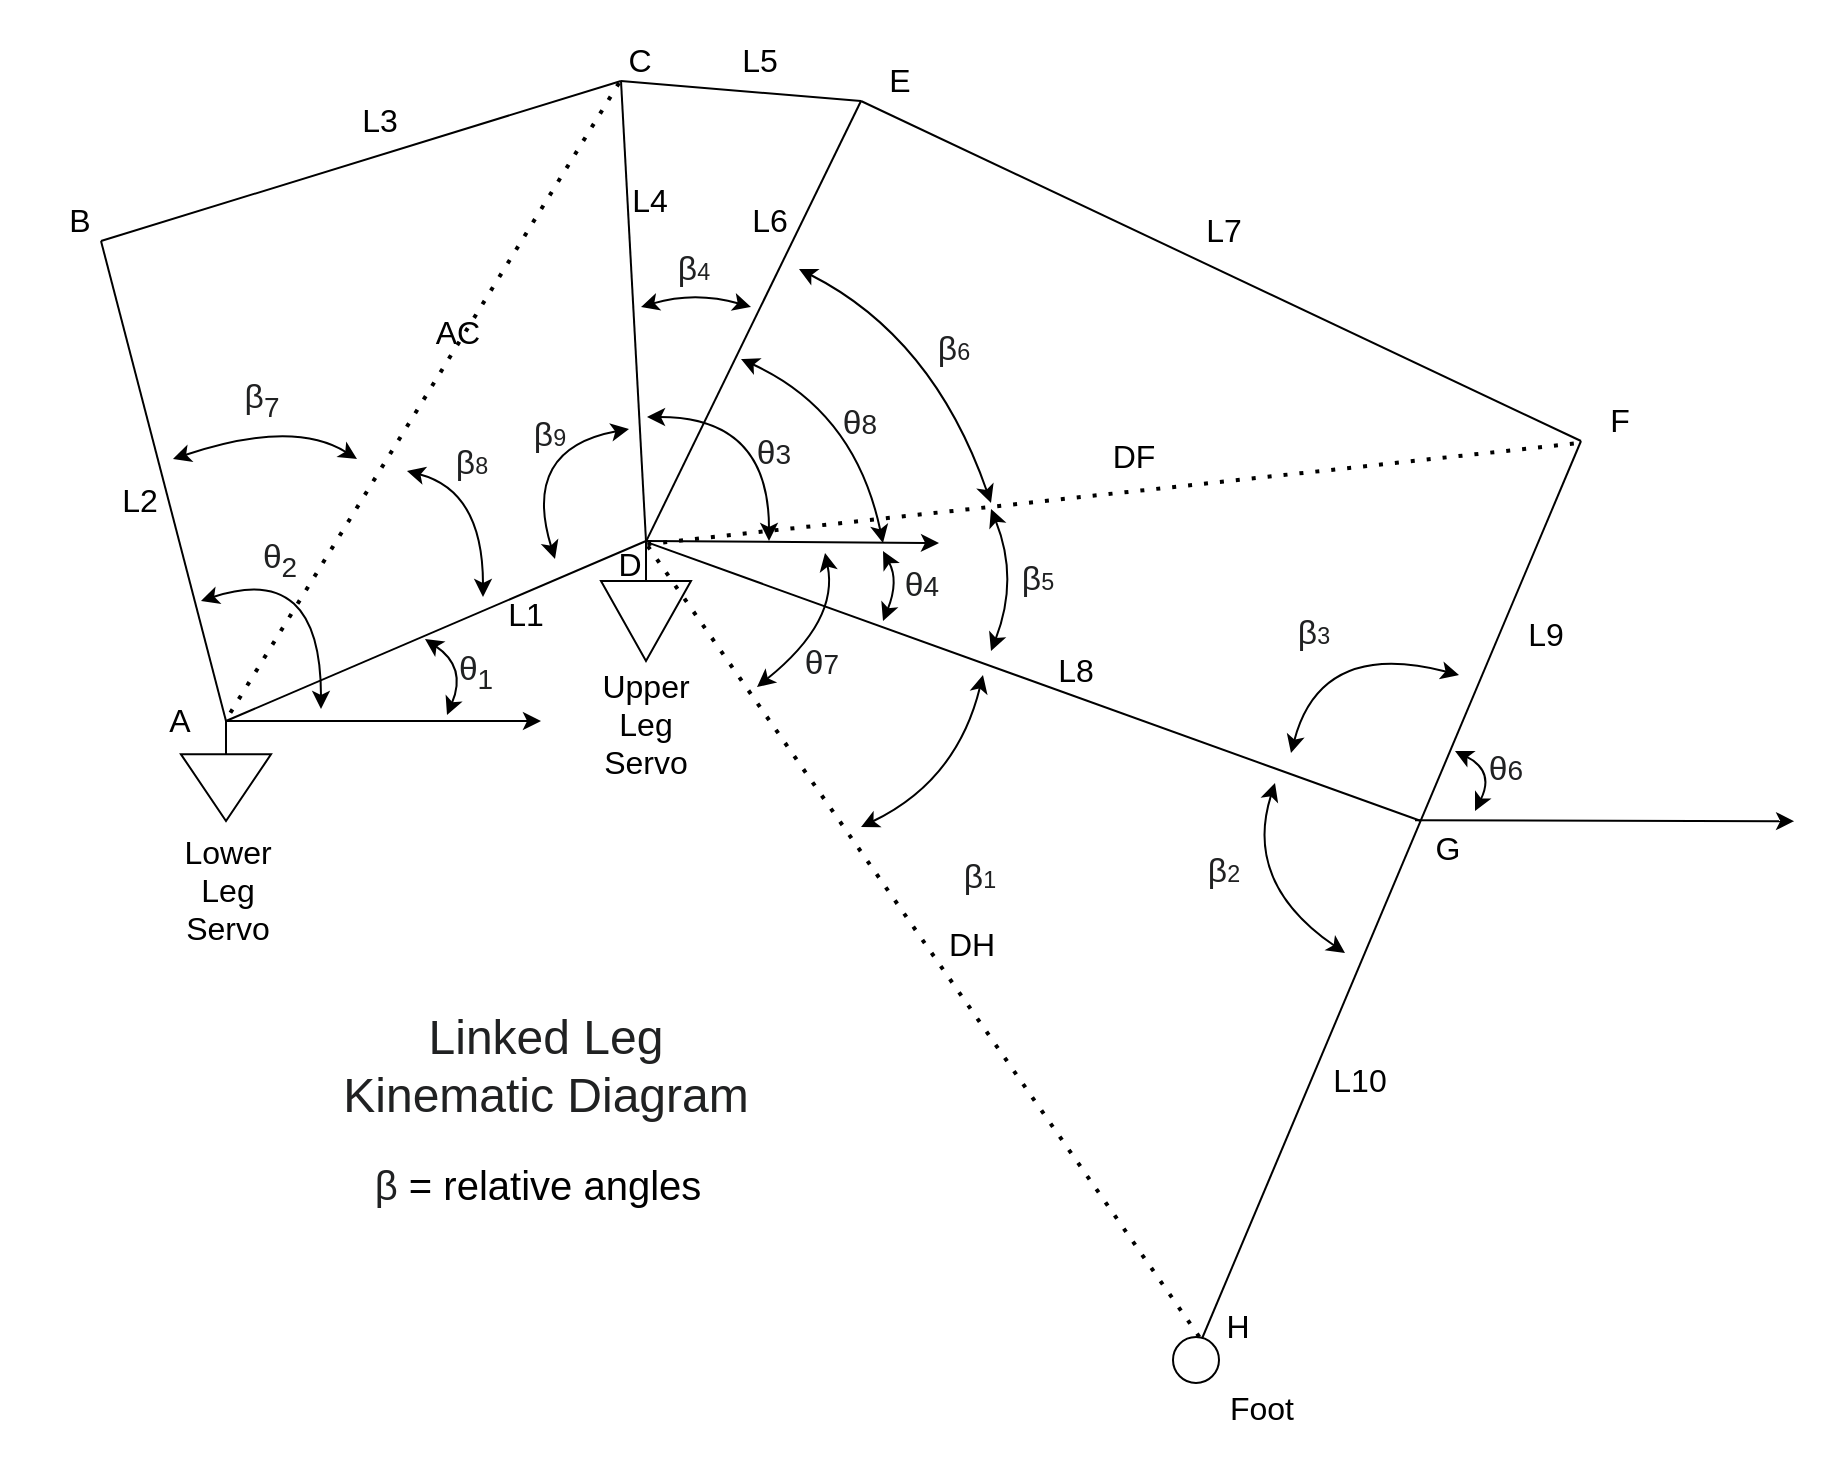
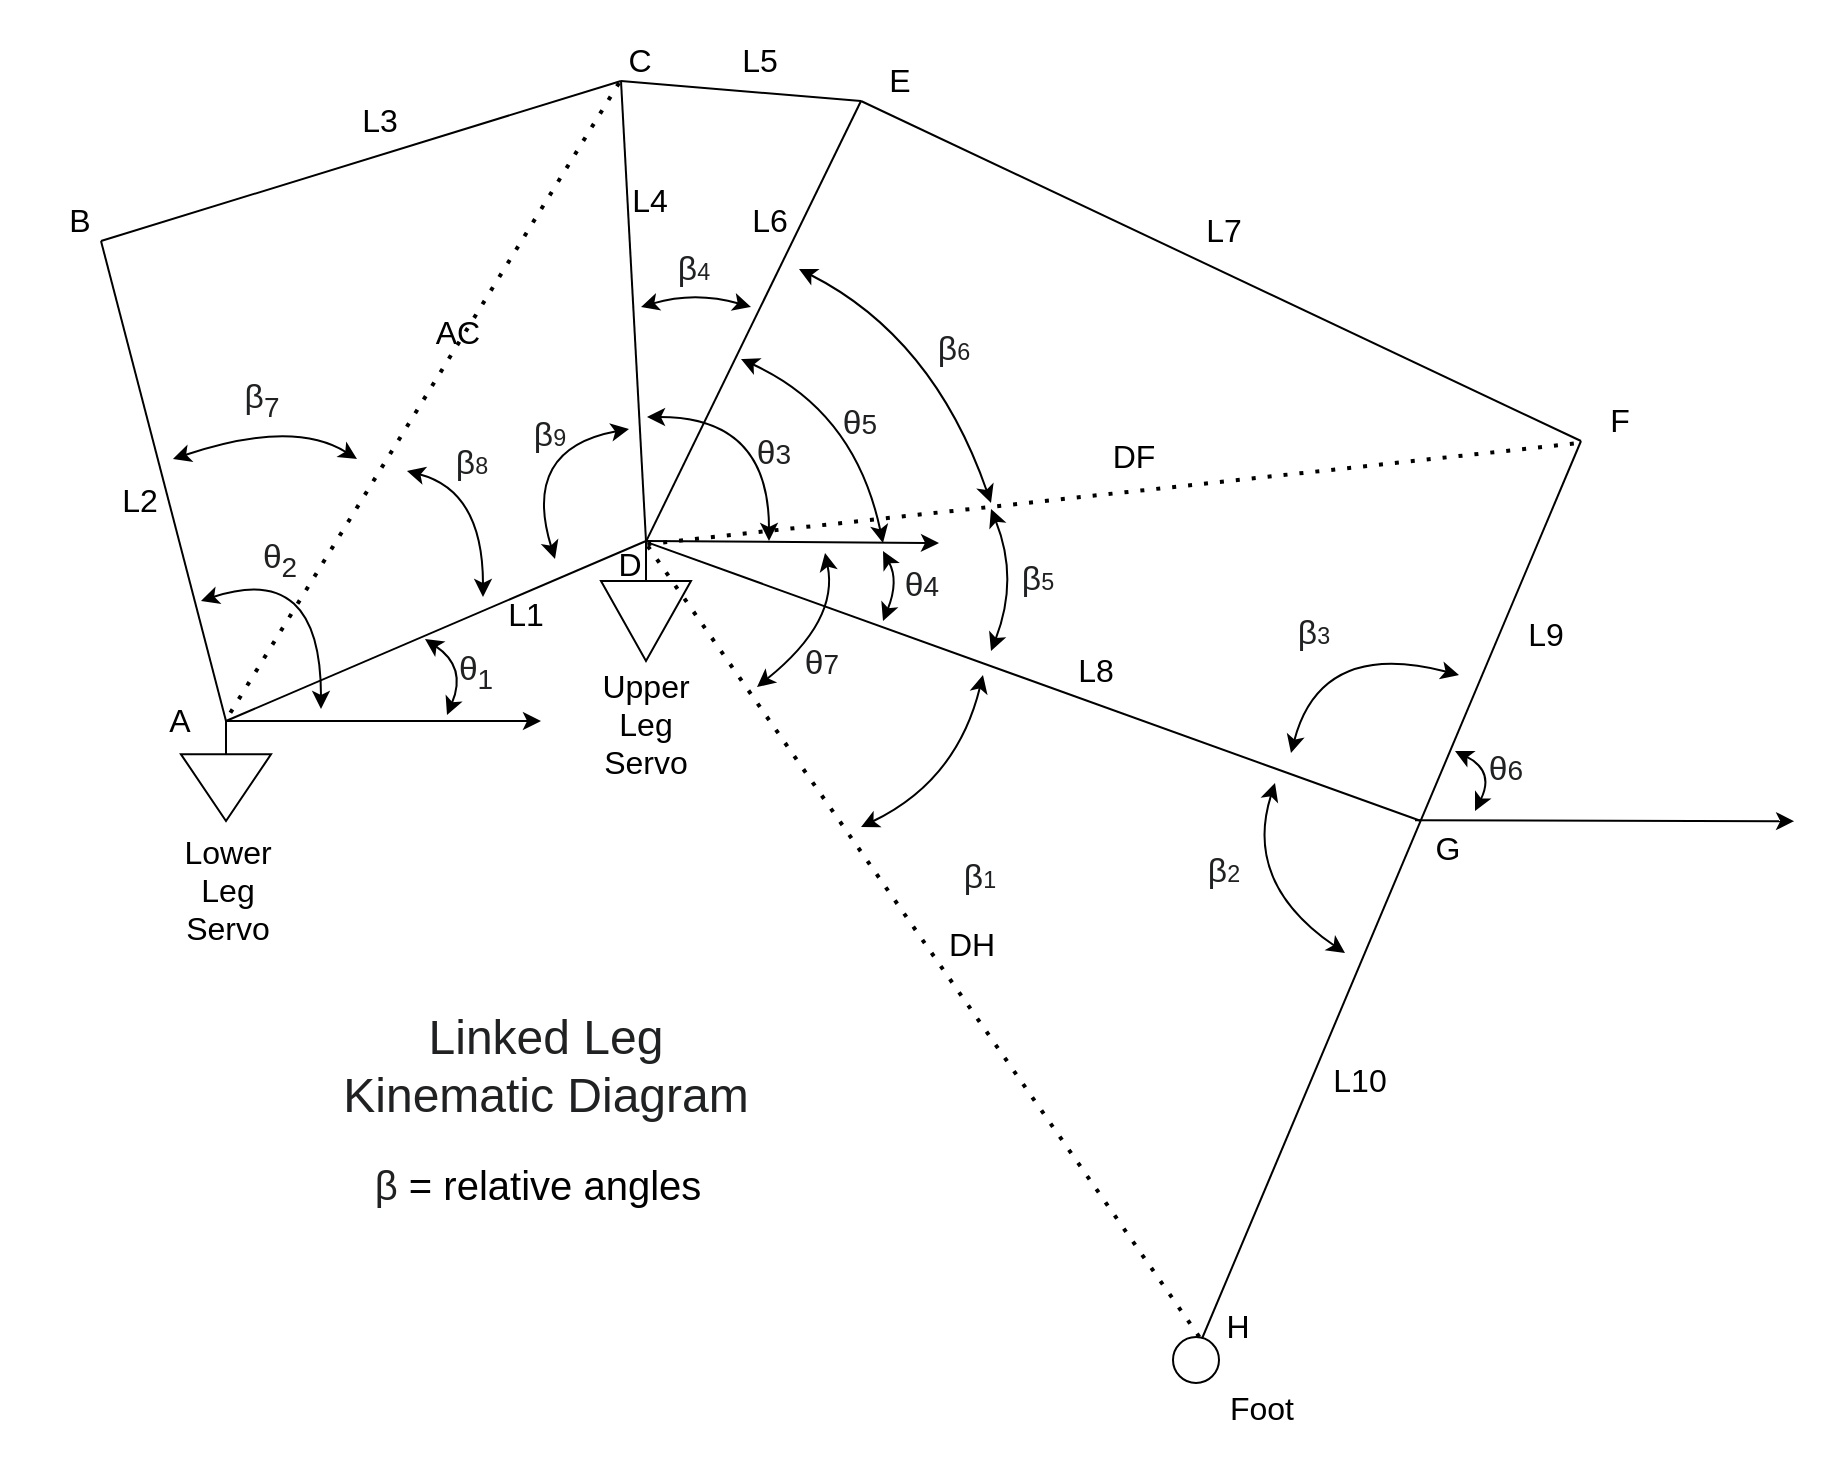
node "θ8": label "θ8" -> "θ5"
node "L8": moved (1077, 671) -> (1097, 671)
